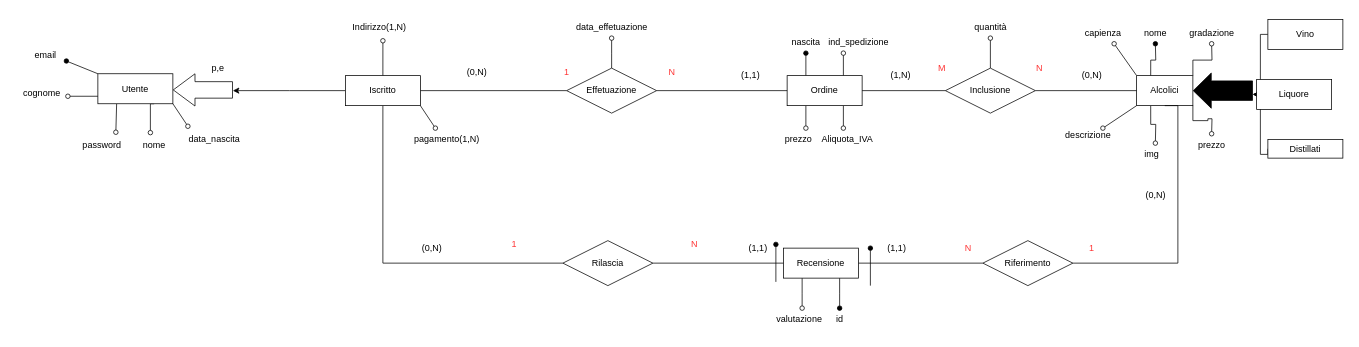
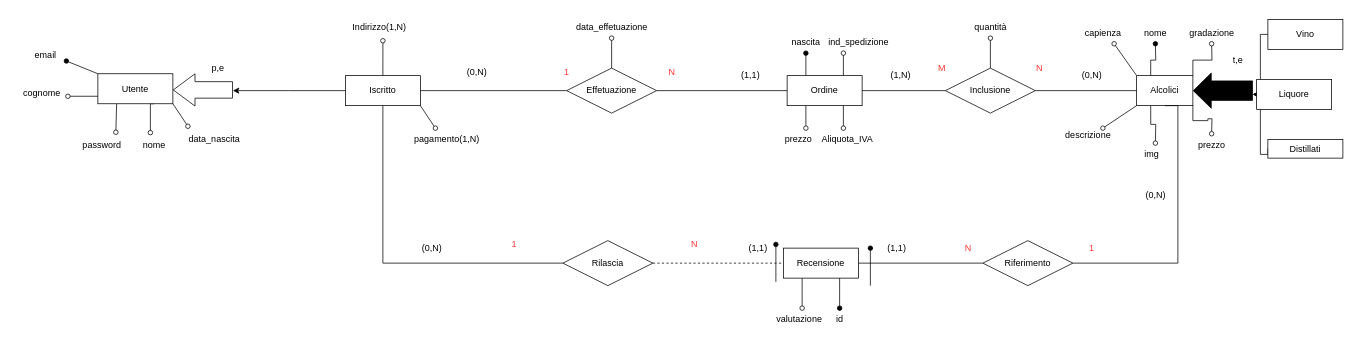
node "t,e": added
edge "Rilascia" -- "Recensione": style solid -> dashed
